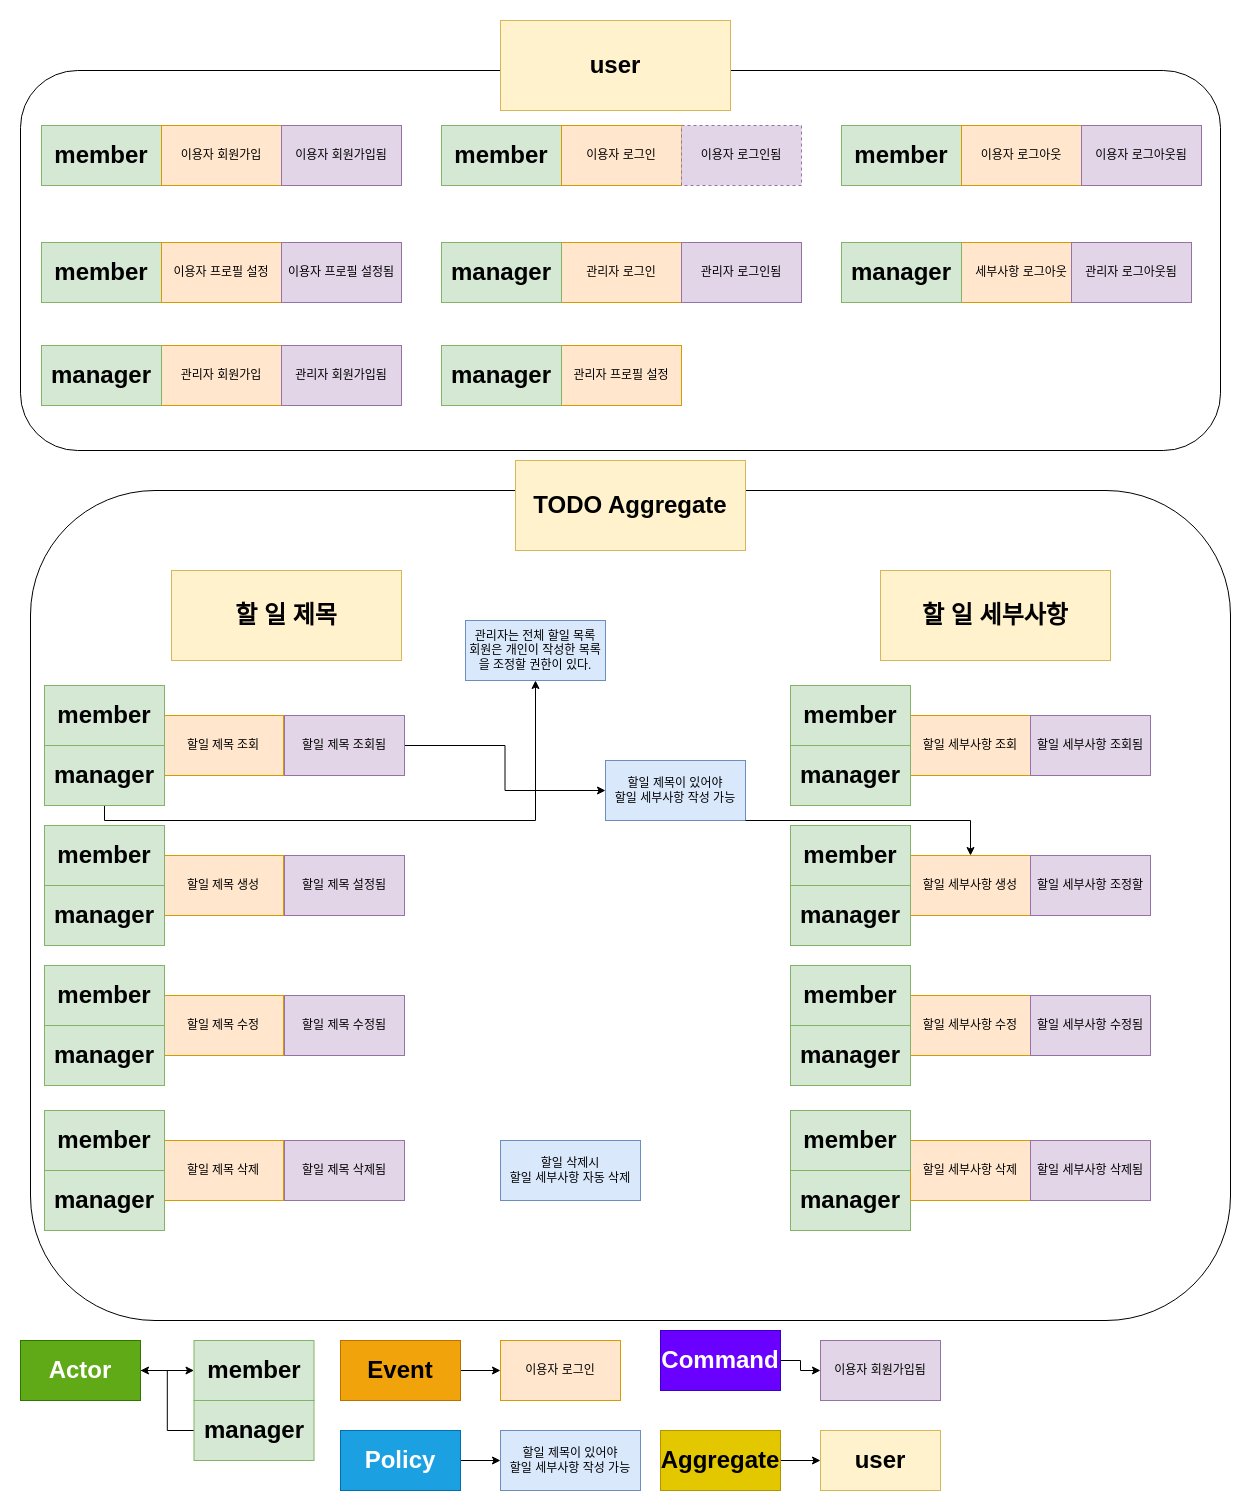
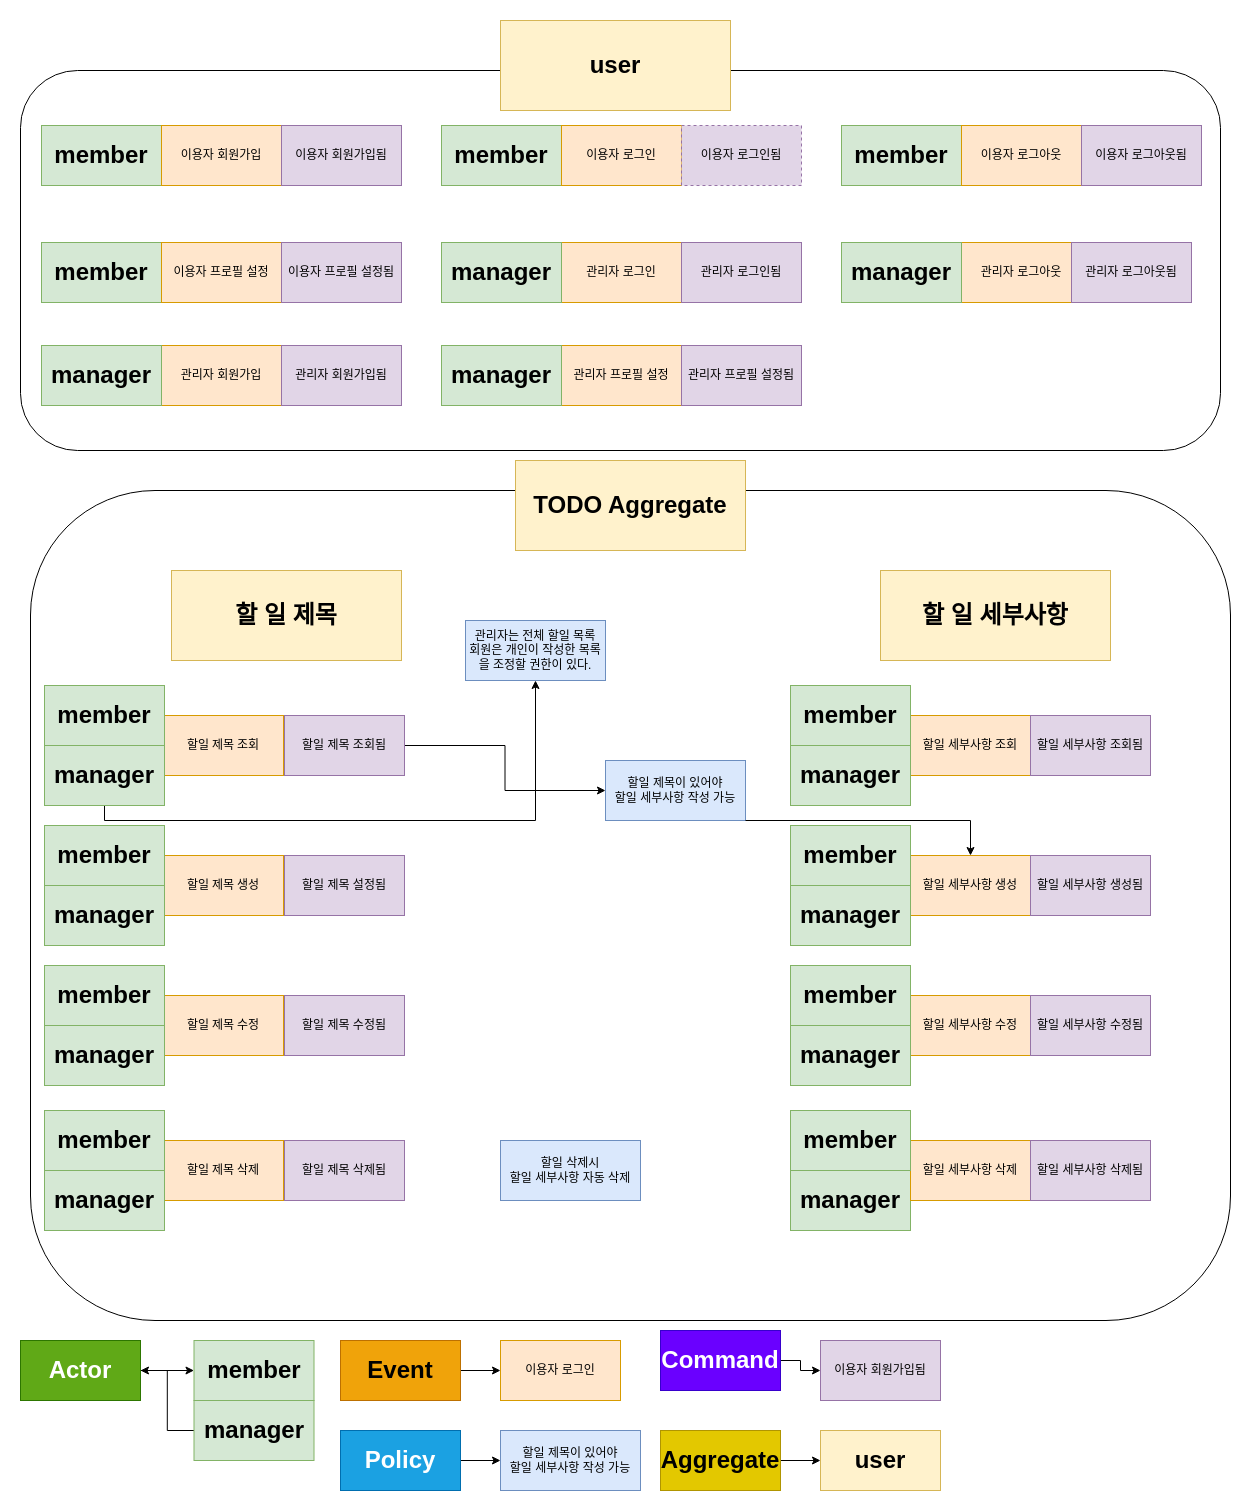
node "세부사항 로그아웃": label "세부사항 로그아웃" -> "관리자 로그아웃"
node "관리자 프로필 설정됨": added
node "할일 세부사항 조정할": label "할일 세부사항 조정할" -> "할일 세부사항 생성됨"
